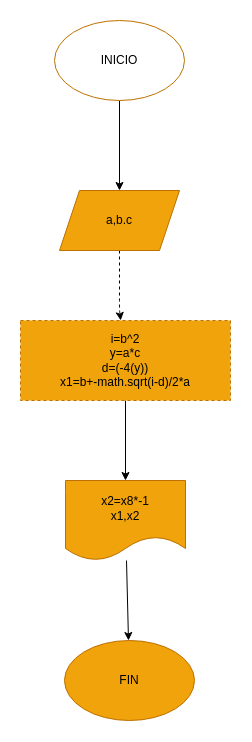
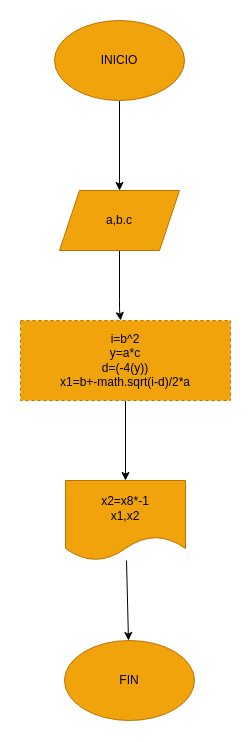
node "INICIO": fillcolor #ffffff -> #f0a30a
edge "a,b.c" -> "i=b^2 y=a*c d=(-4(y)) x1=b+-math.sqrt(i-d)/2*a": style dashed -> solid
